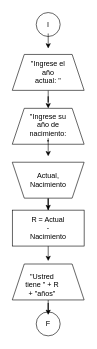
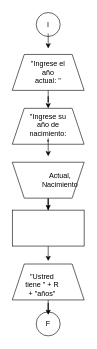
node "Actual, Nacimiento": moved (48, 180) -> (60, 180)
node "R = Actual - Nacimiento": removed
